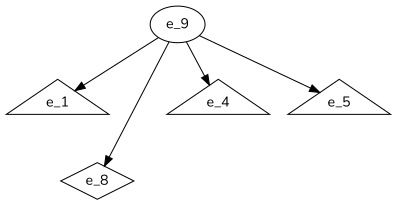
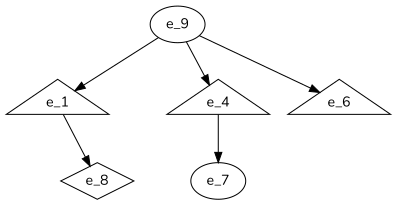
edge "e_9" -> "e_8": now "e_1" -> "e_8"
node "e_5": label "e_5" -> "e_6"
node "e_7": added
